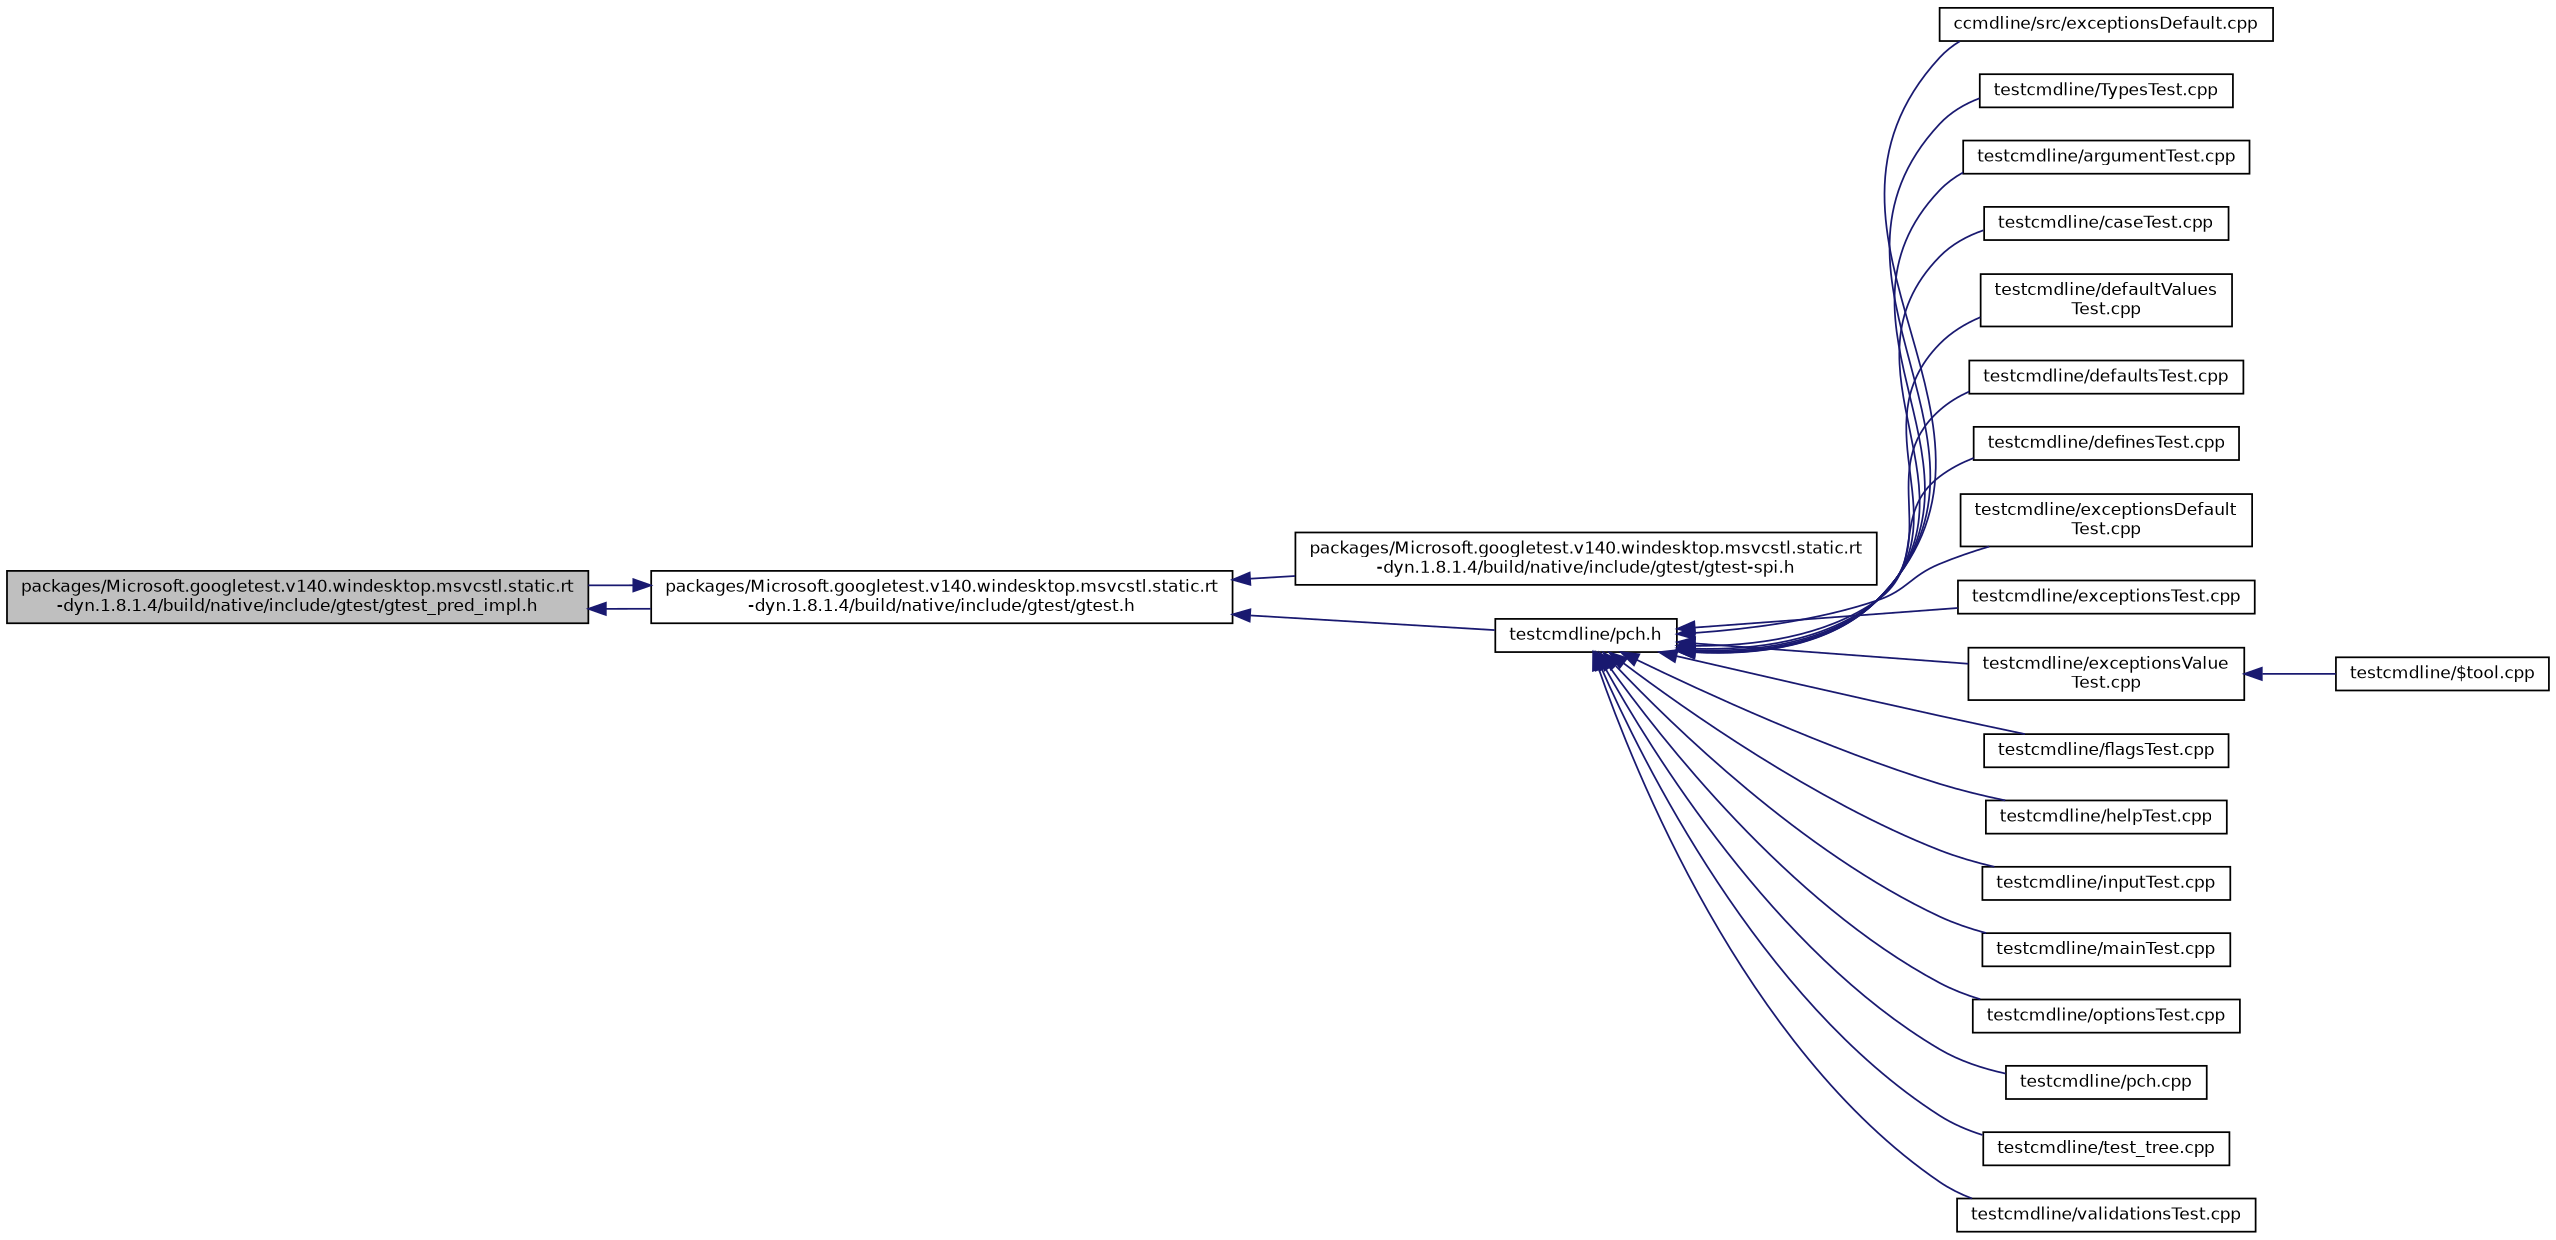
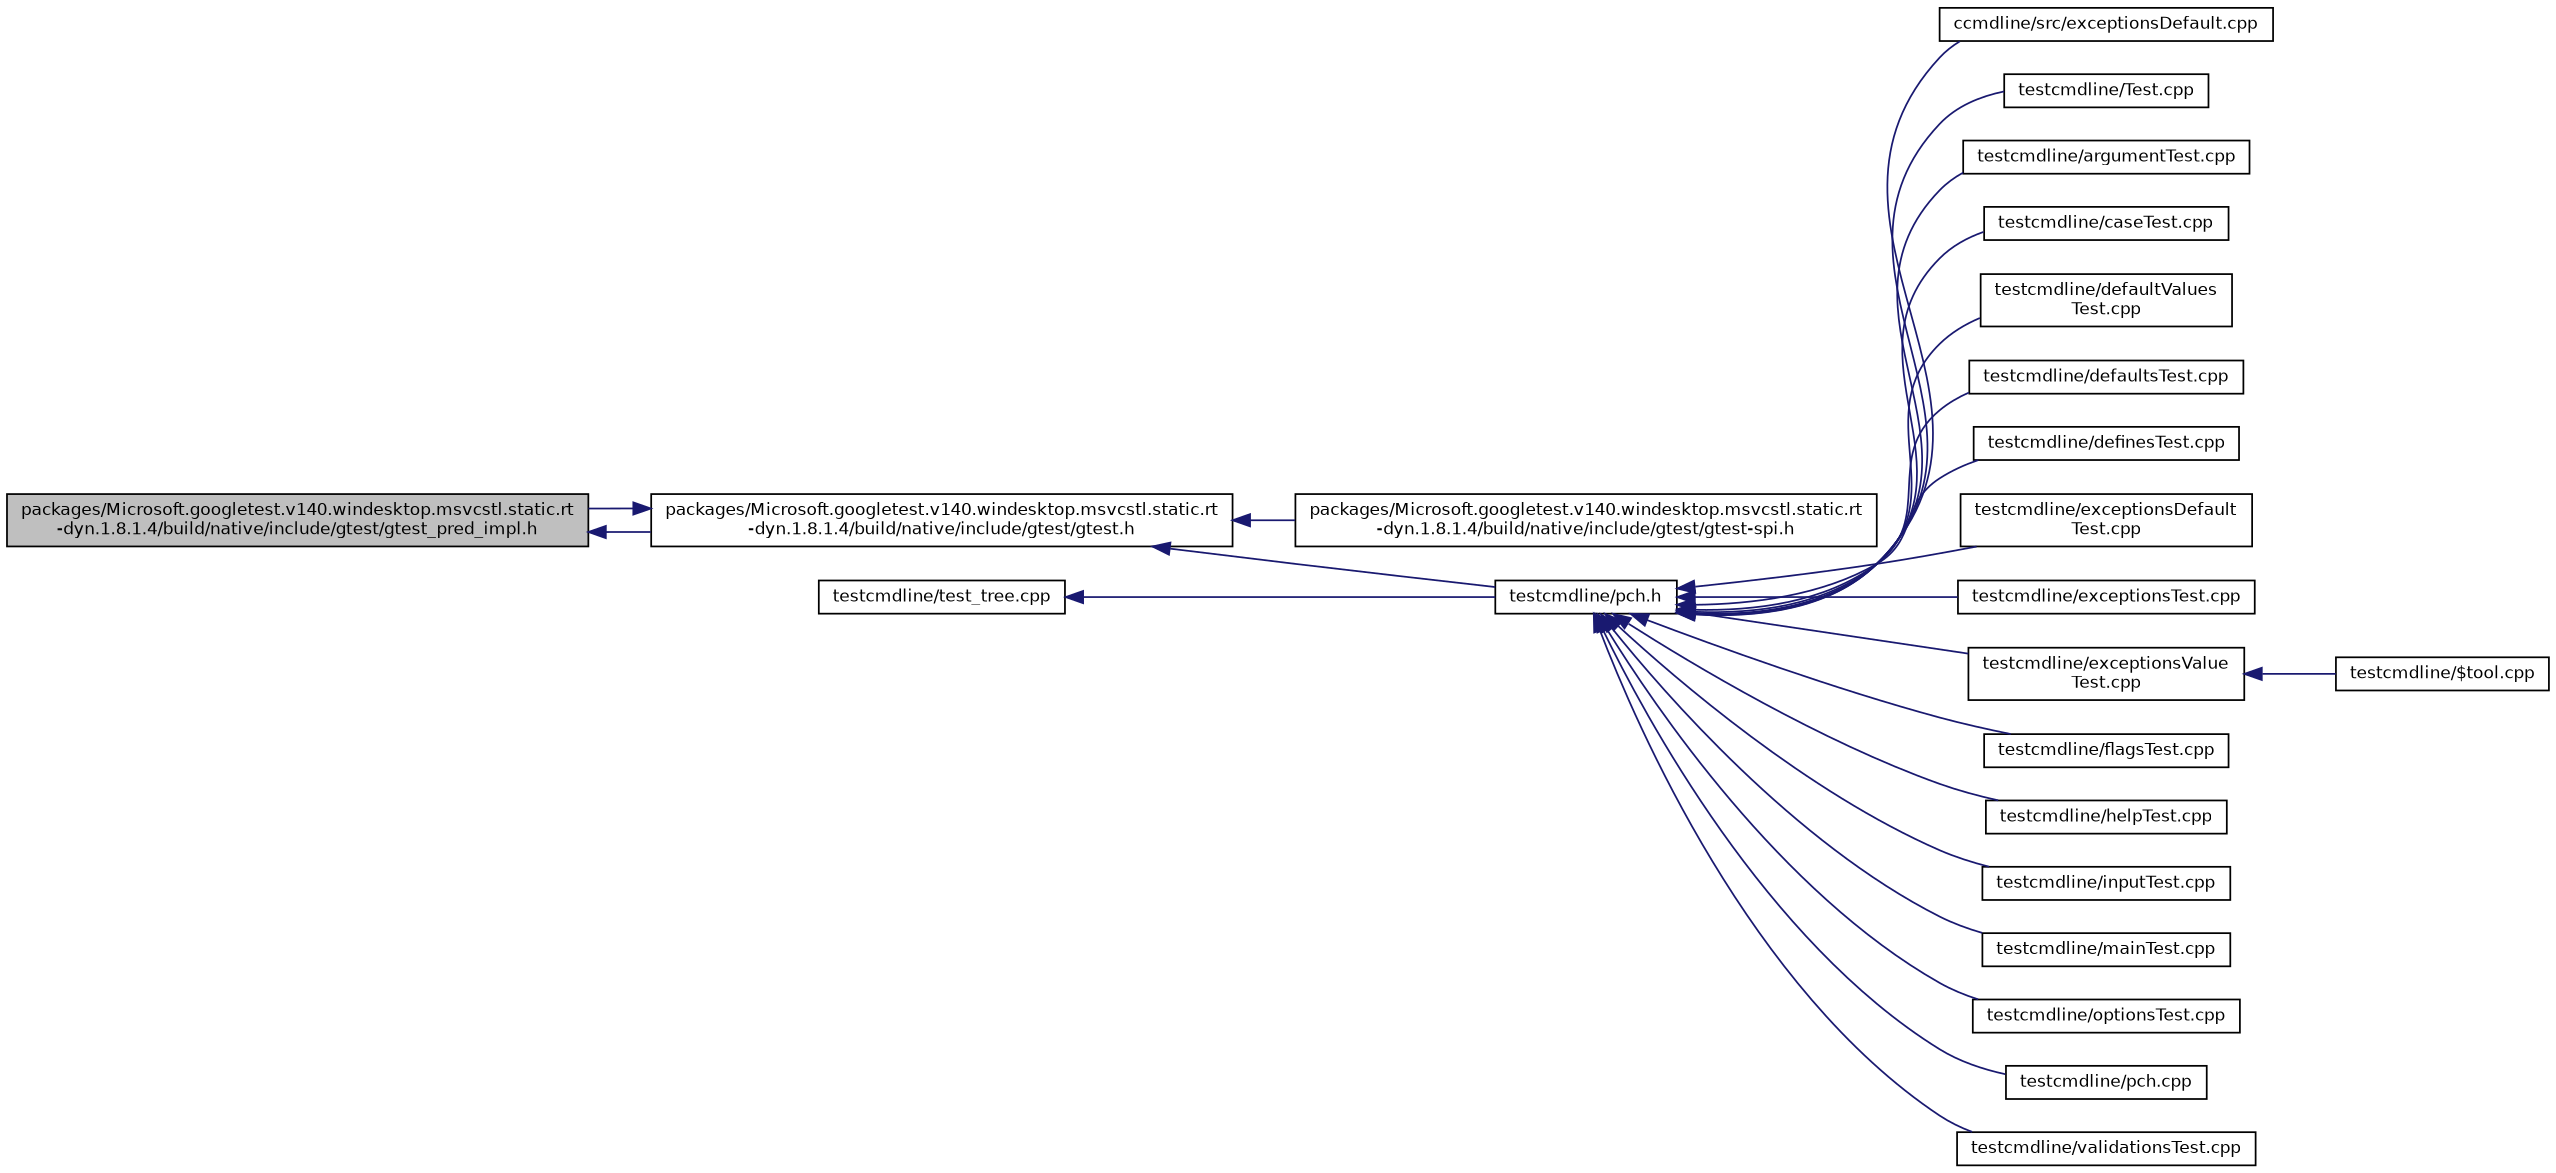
node "testcmdline/TypesTest.cpp": label "testcmdline/TypesTest.cpp" -> "testcmdline/Test.cpp"
edge "testcmdline/test_tree.cpp" -> "testcmdline/pch.h": reversed
